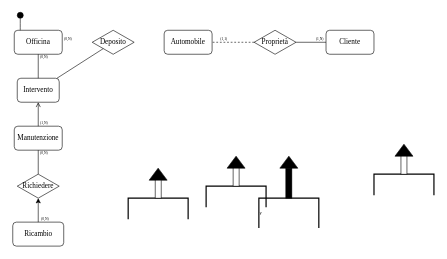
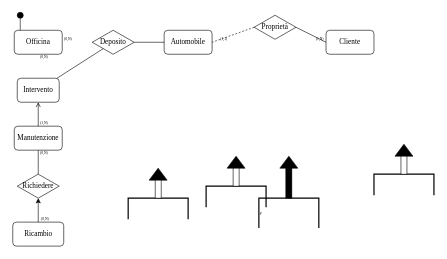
edge "Deposito" -- "Automobile": added
node "Proprietà": moved (275, 42) -> (275, 27)
edge "Officina" -- "Intervento": removed
